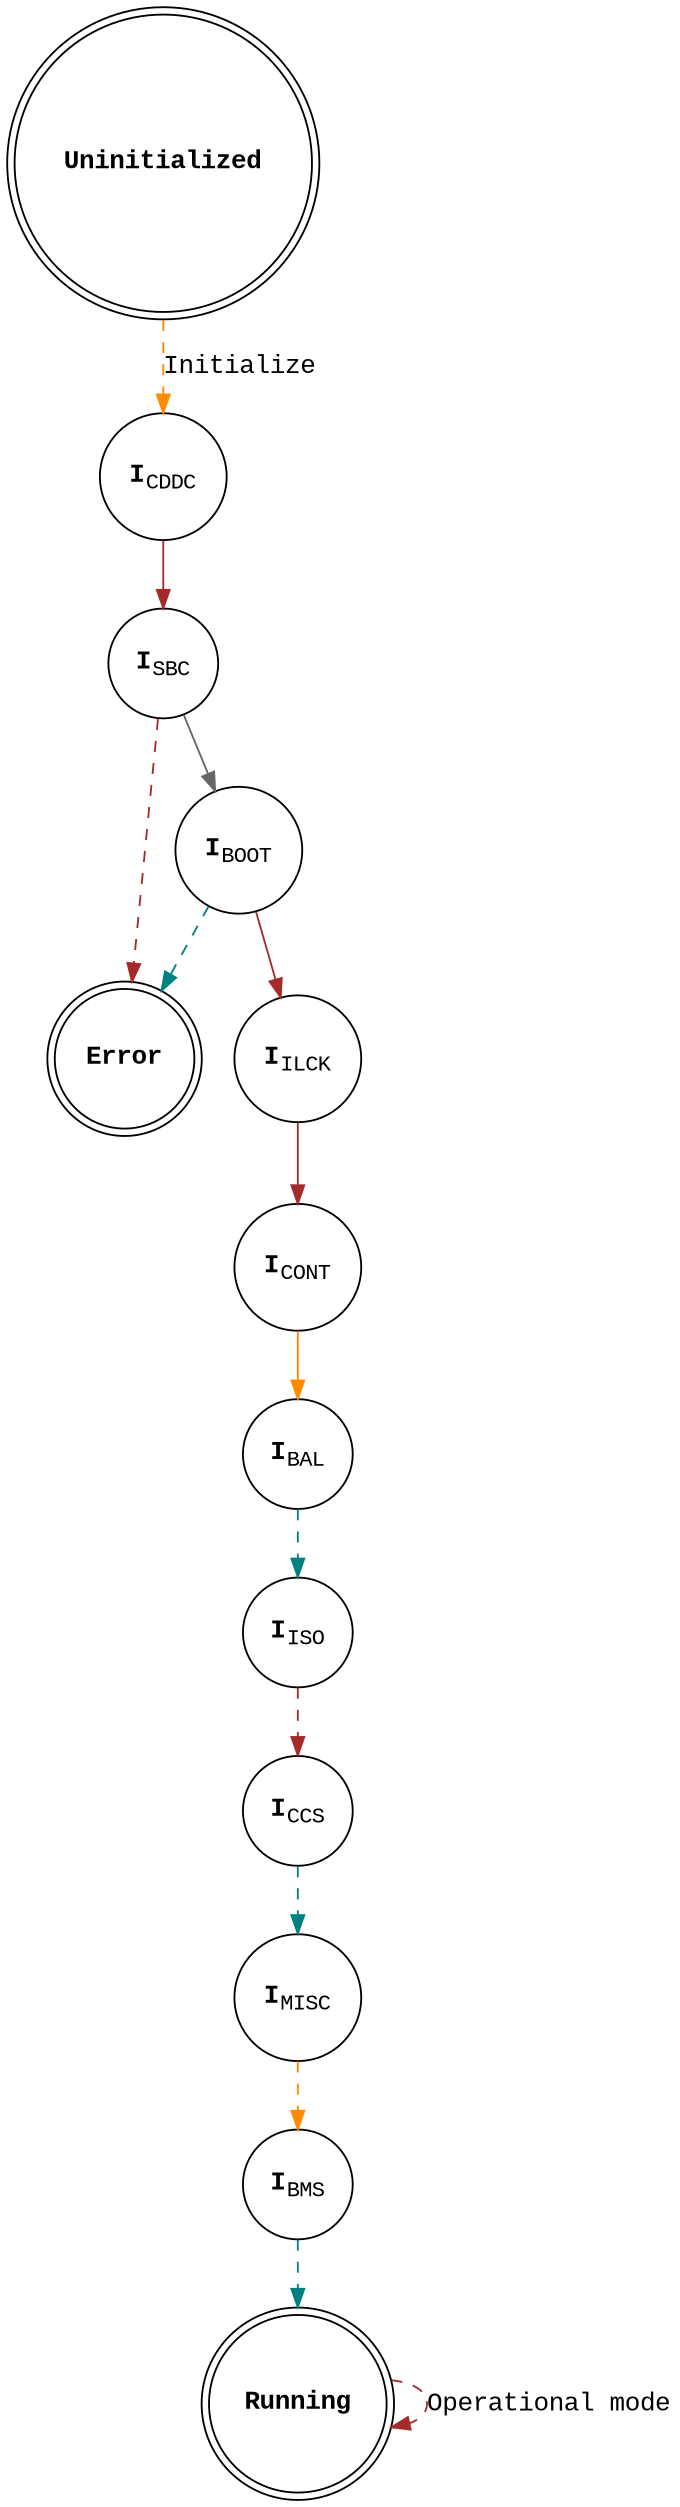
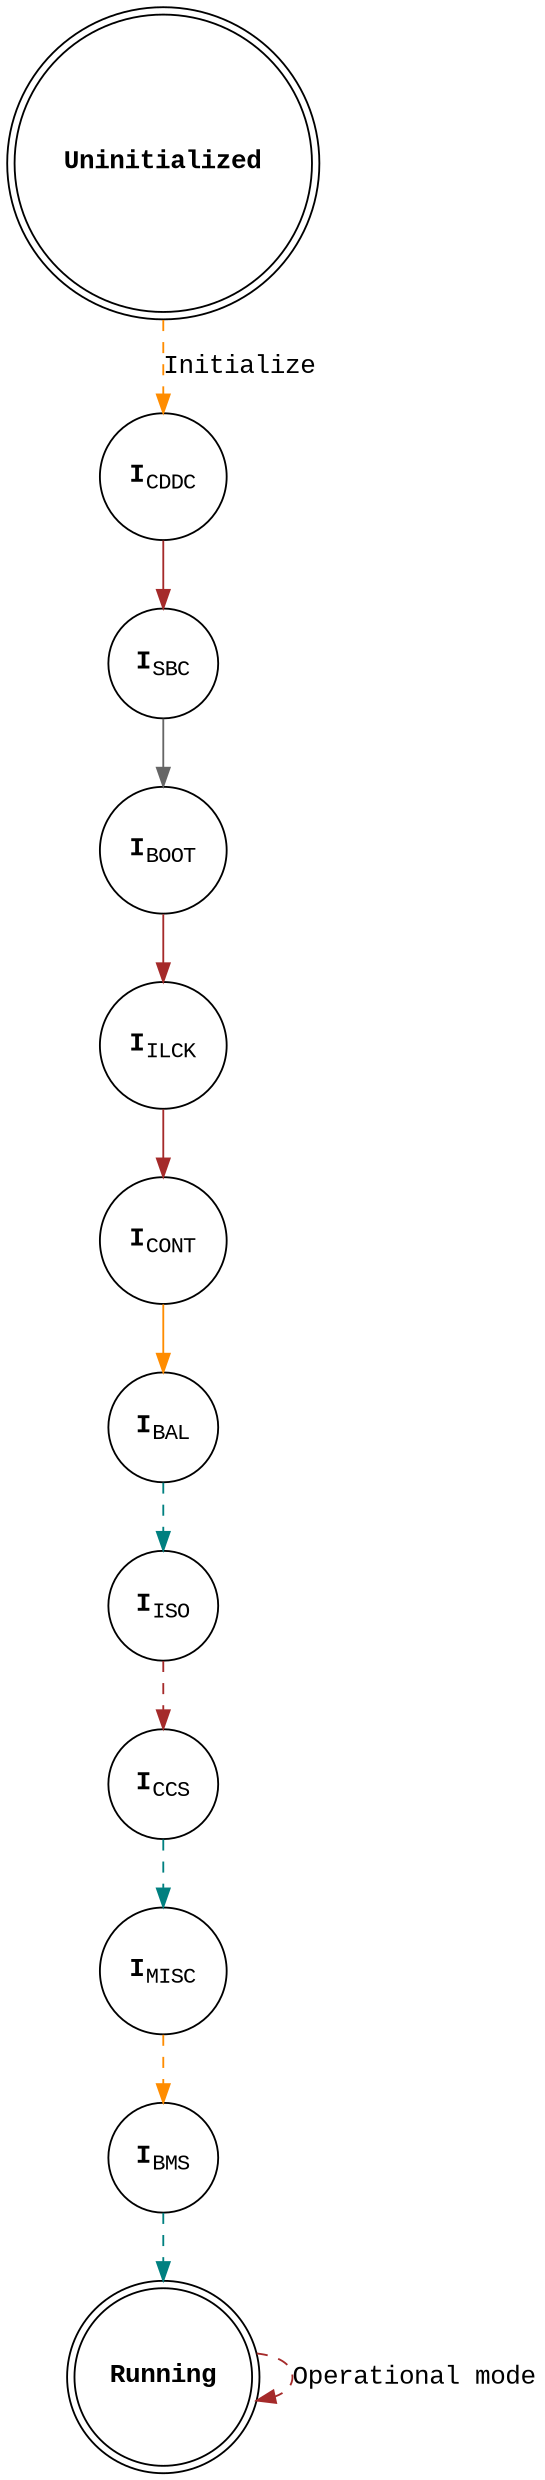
node "Error": removed
